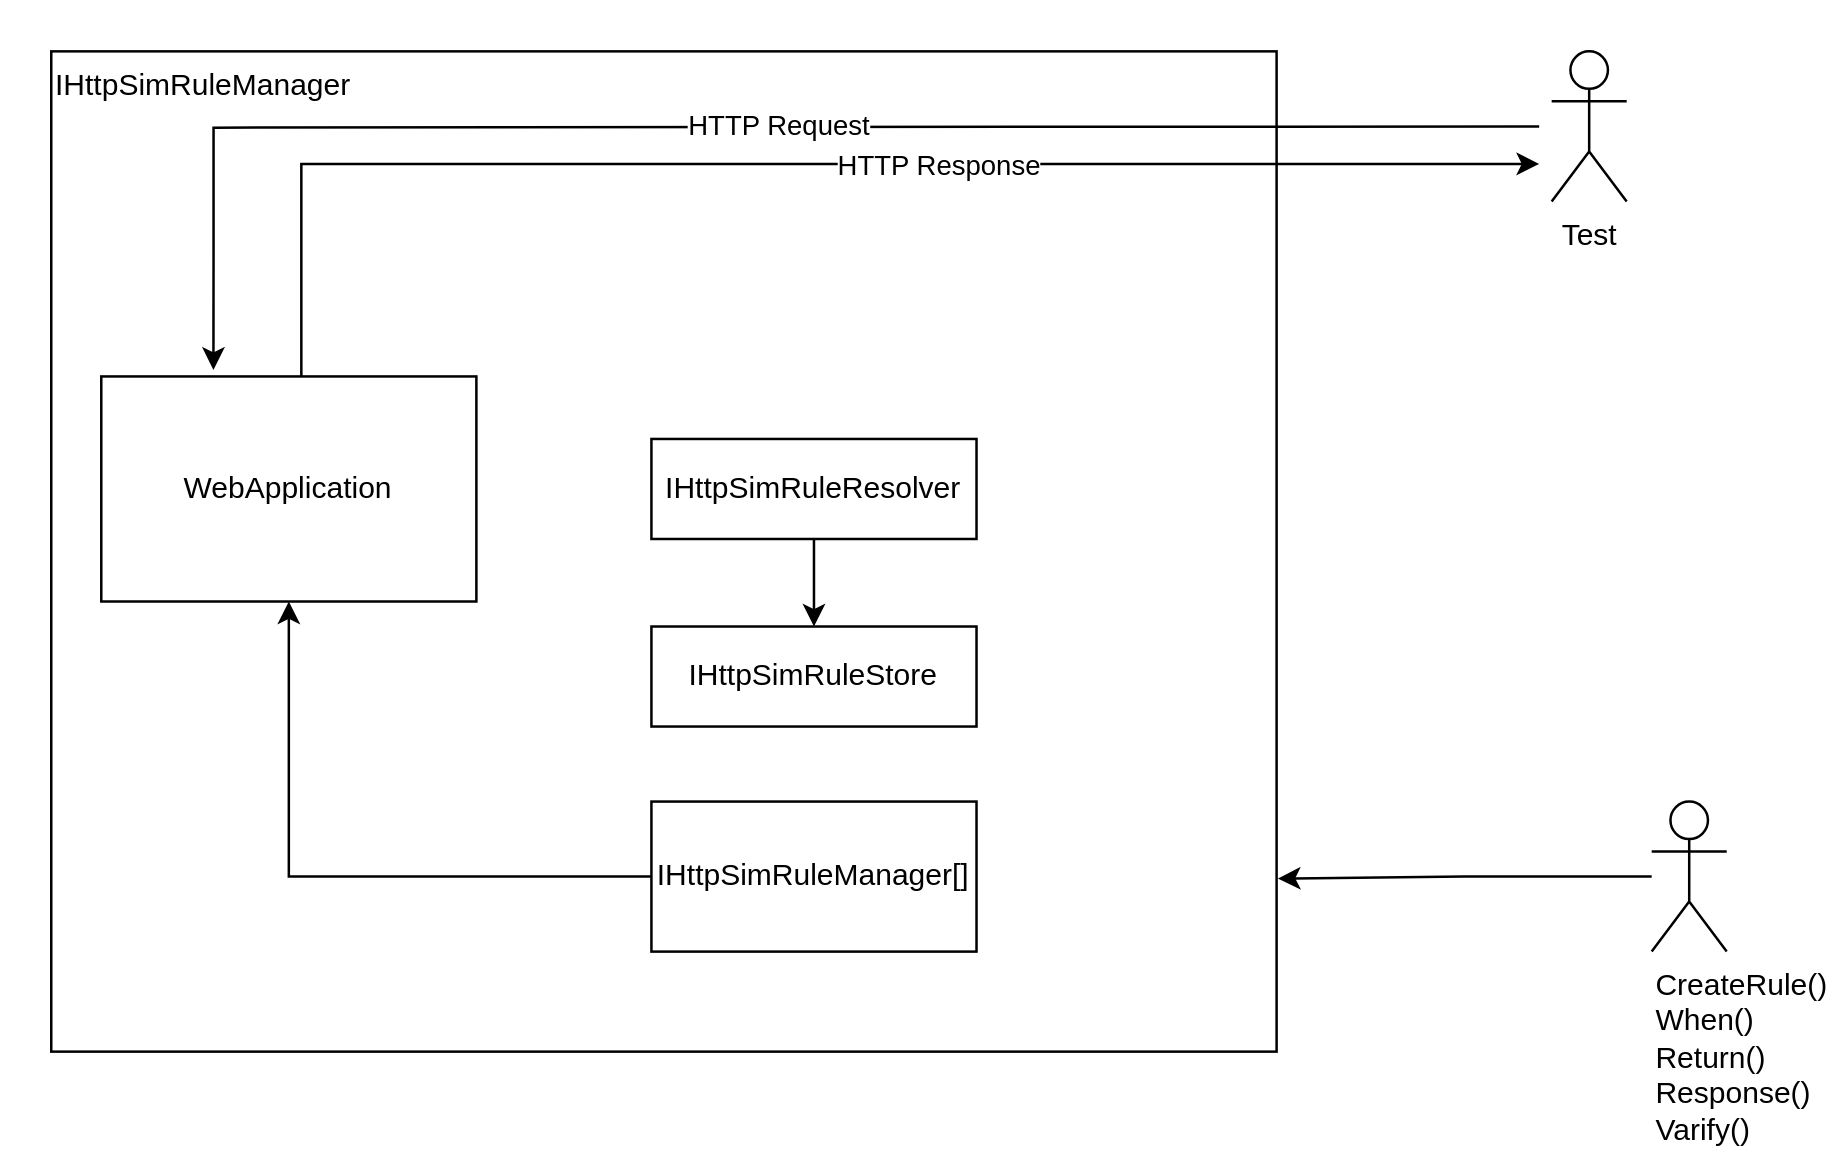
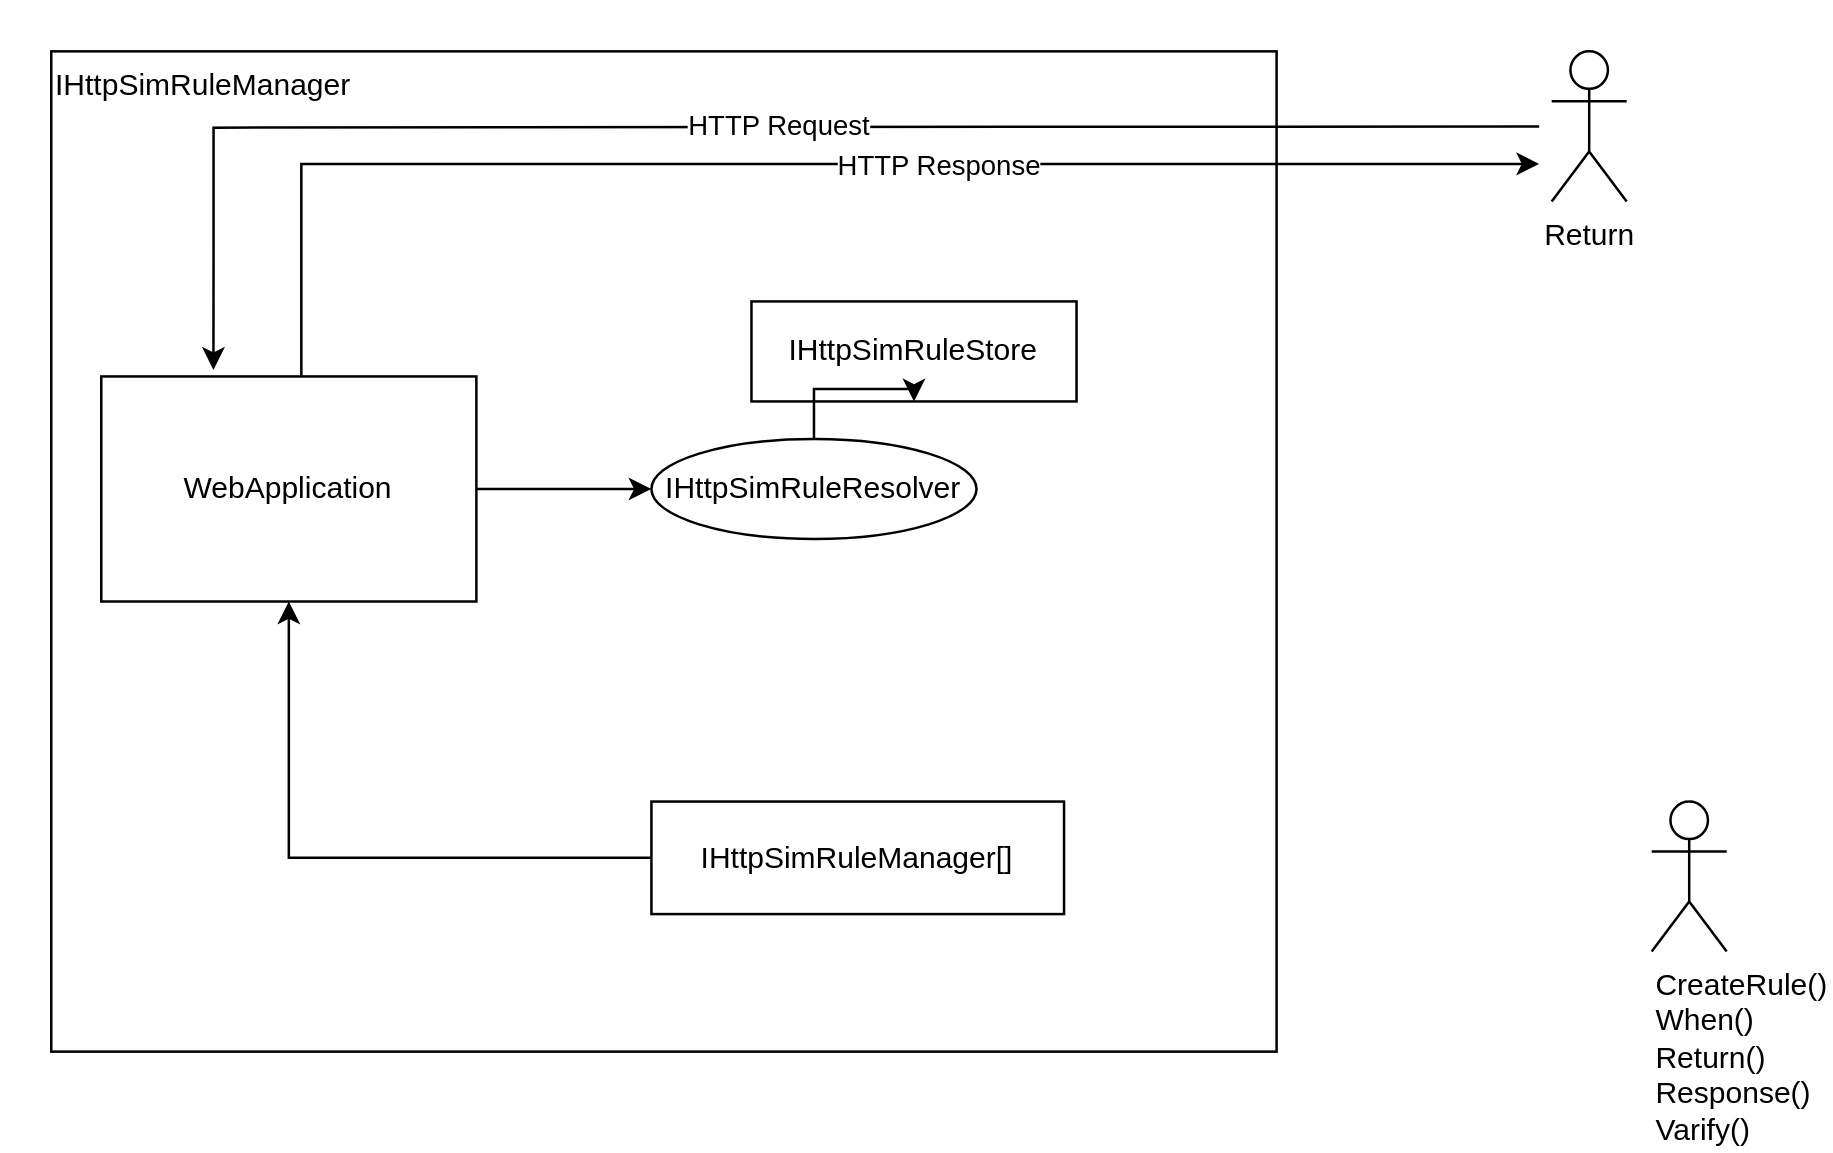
node "Test": label "Test" -> "Return"
edge "WebApplication" -> "IHttpSimRuleResolver": added
node "IHttpSimRuleResolver": shape rectangle -> ellipse
node "IHttpSimRuleStore": moved (814, 676) -> (914, 351)
node "IHttpSimRuleManager[]": size 325x150 -> 413x113
edge "CreateRule() When() Return() Response() Varify()" -> "IHttpSimRuleManager": removed
